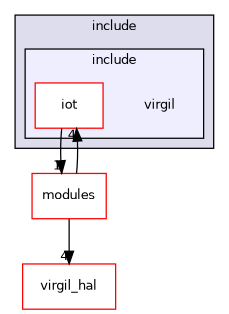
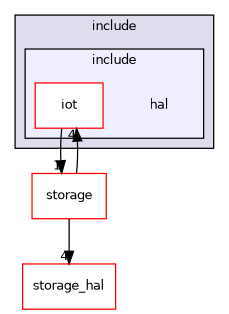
node "virgil": label "virgil" -> "hal"
node "modules": label "modules" -> "storage"
node "virgil_hal": label "virgil_hal" -> "storage_hal"
